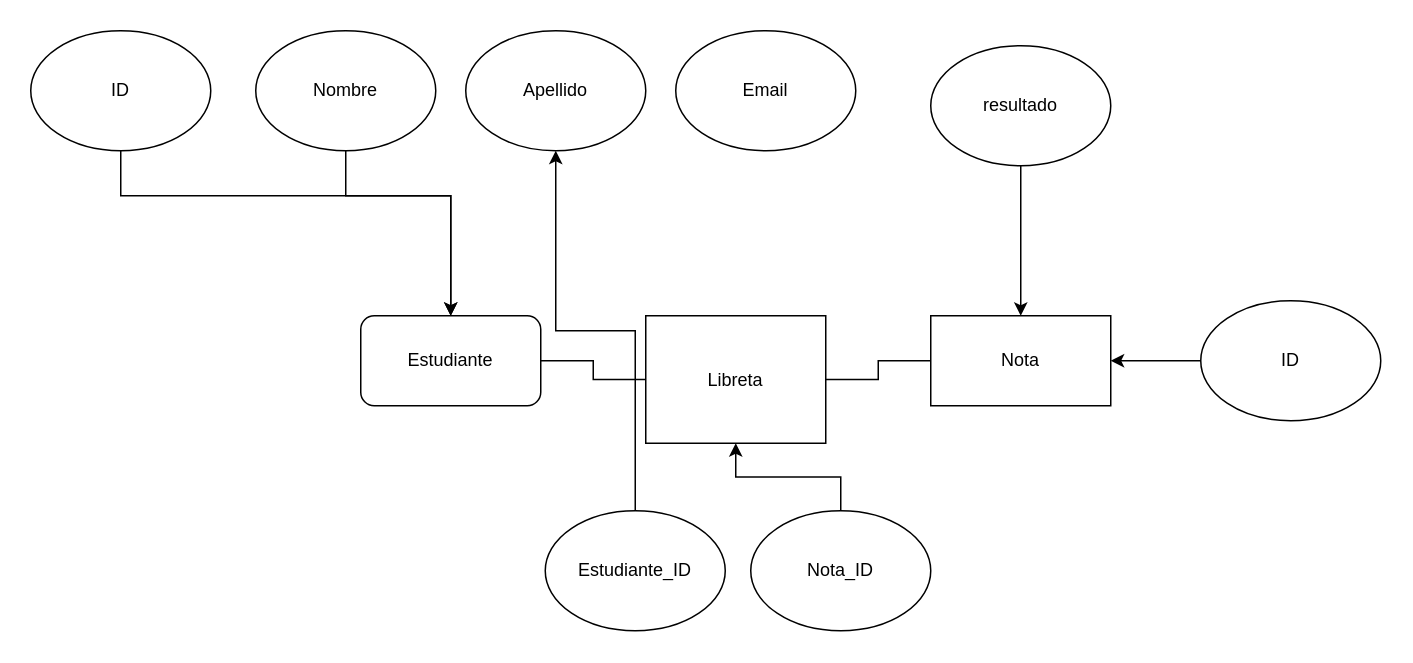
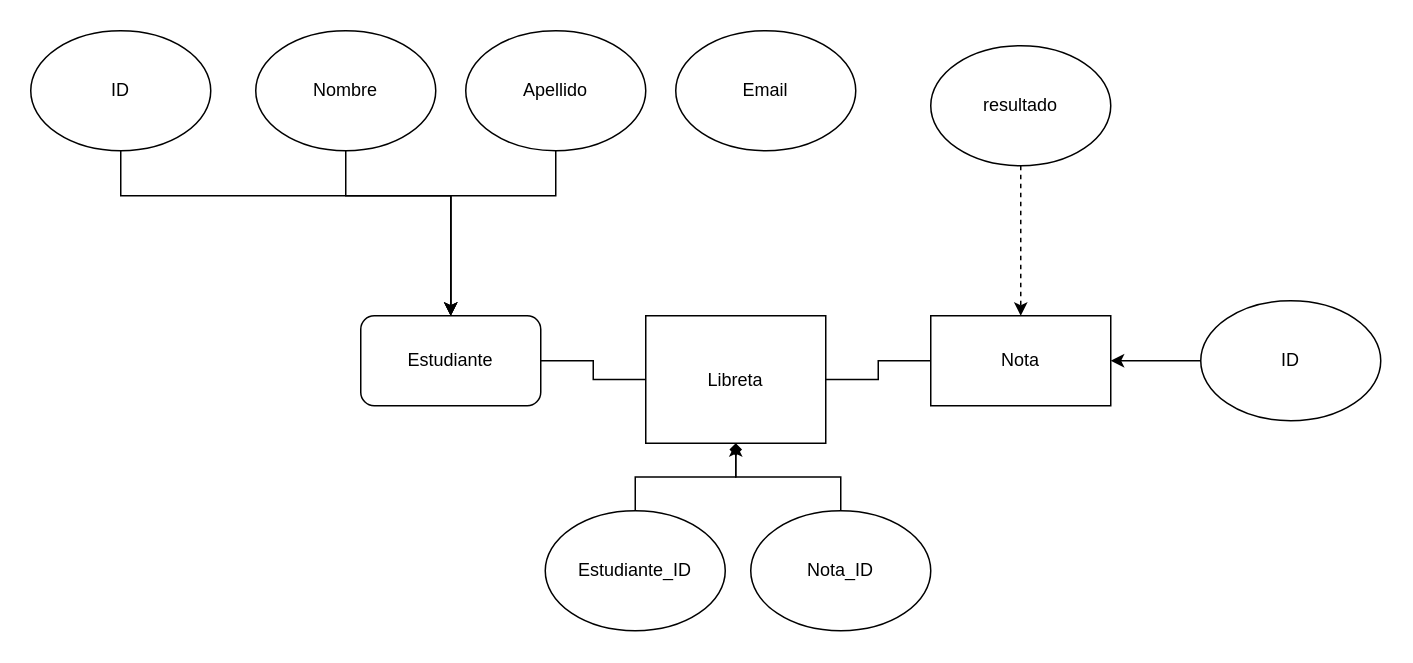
edge "Apellido" -> "Estudiante": added
edge "resultado" -> "Nota": style solid -> dashed
edge "Estudiante_ID" -> "Apellido": now "Estudiante_ID" -> "Libreta"
edge "Nota_ID" -> "Libreta": arrowhead classic -> diamond
